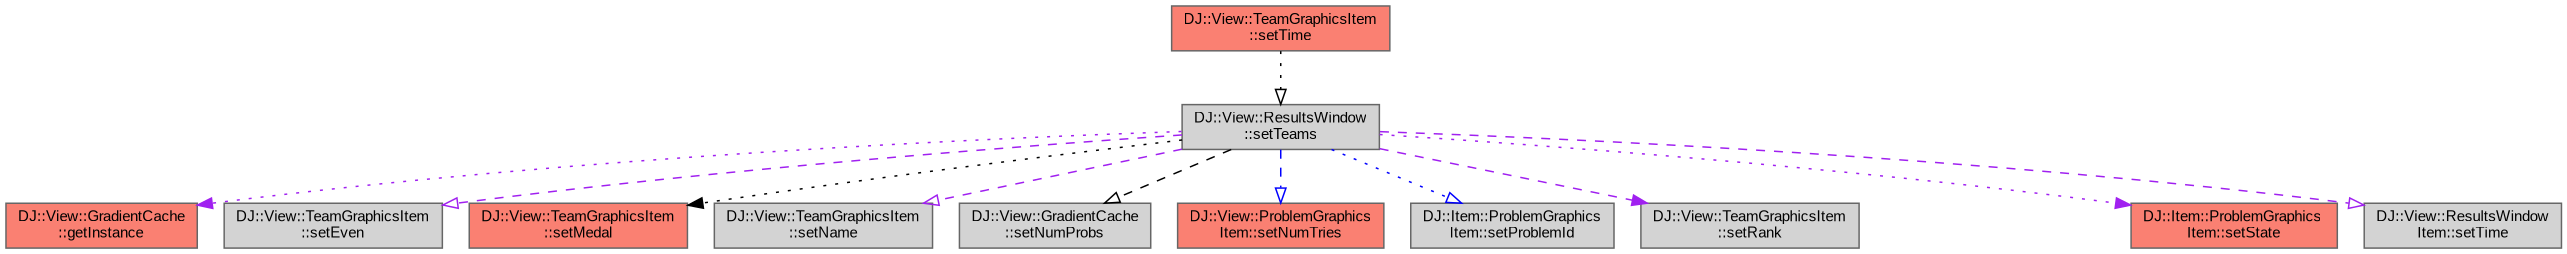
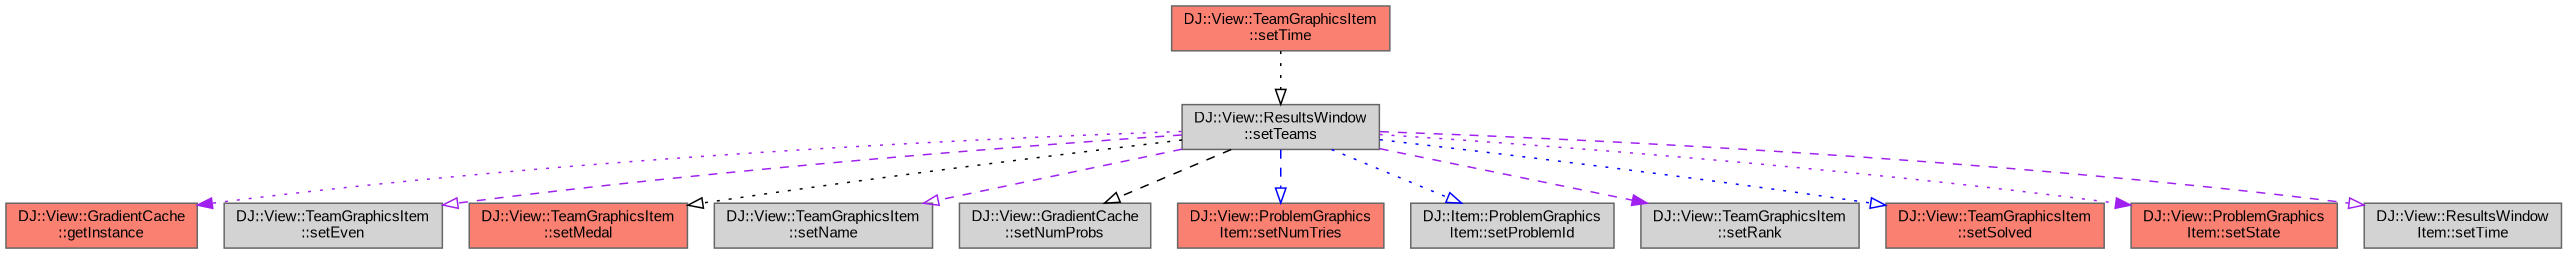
edge "DJ::View::ResultsWindow ::setTeams" -> "DJ::View::TeamGraphicsItem ::setMedal": arrowhead normal -> onormal
node "DJ::View::TeamGraphicsItem ::setSolved": added
node "DJ::Item::ProblemGraphics Item::setState": label "DJ::Item::ProblemGraphics Item::setState" -> "DJ::View::ProblemGraphics Item::setState"
